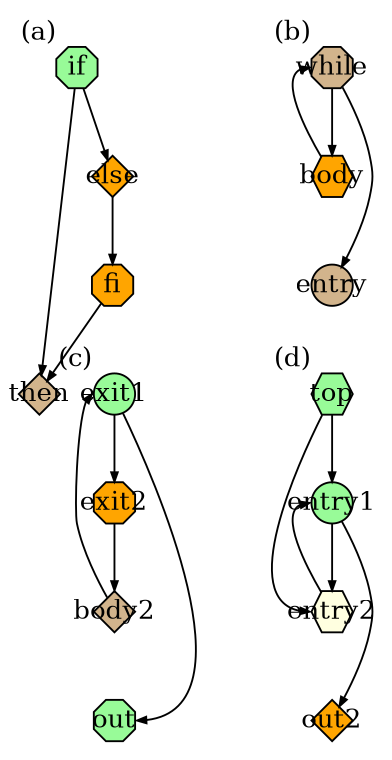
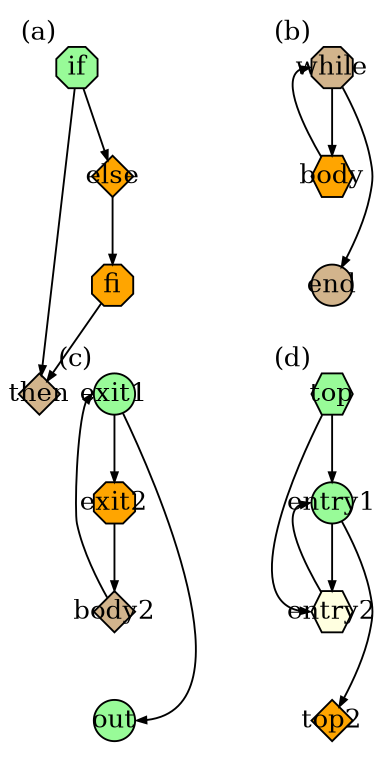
node "entry": label "entry" -> "end"
node "out": shape octagon -> circle
node "out2": label "out2" -> "top2"
